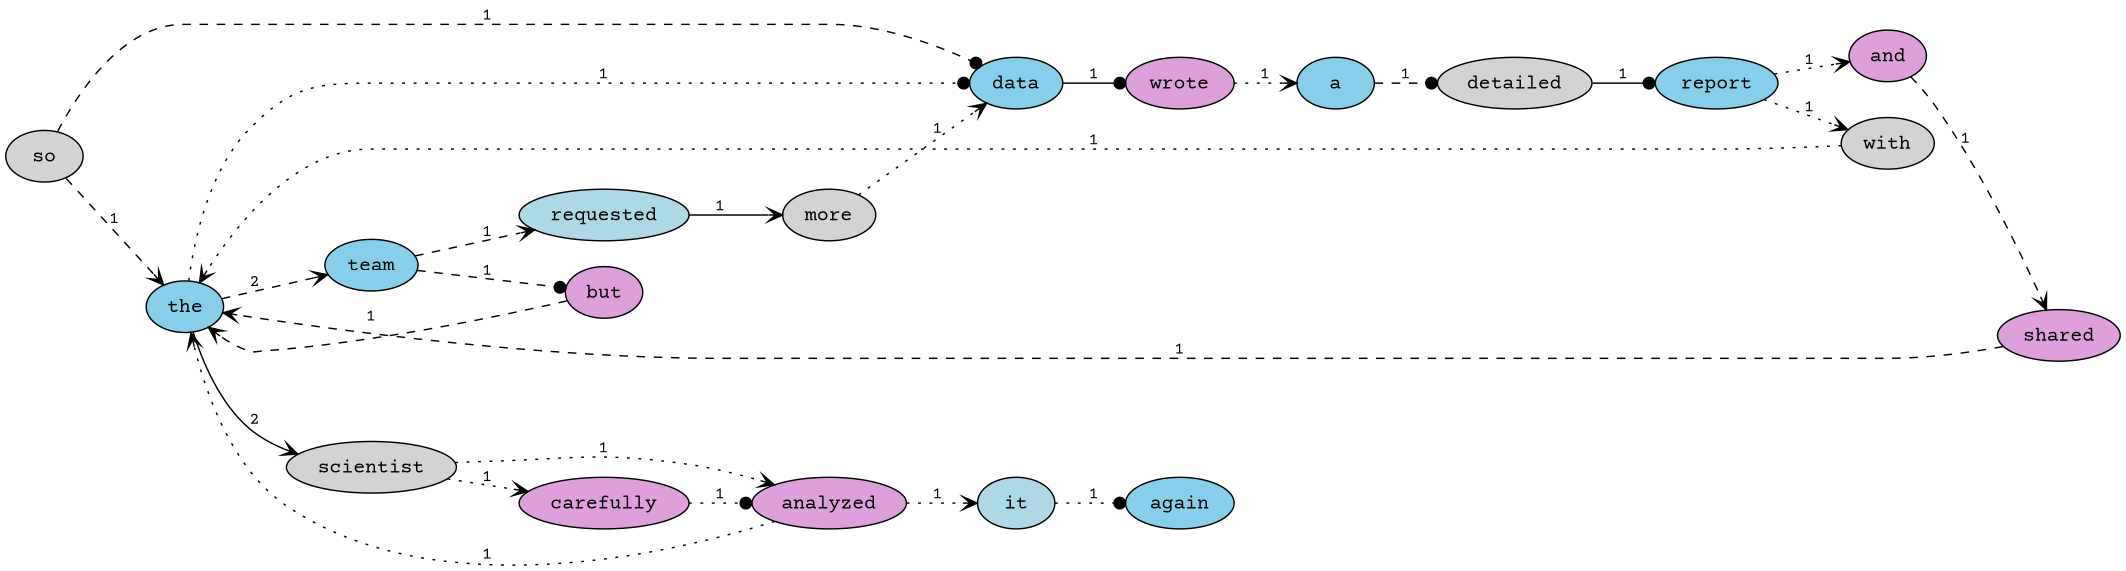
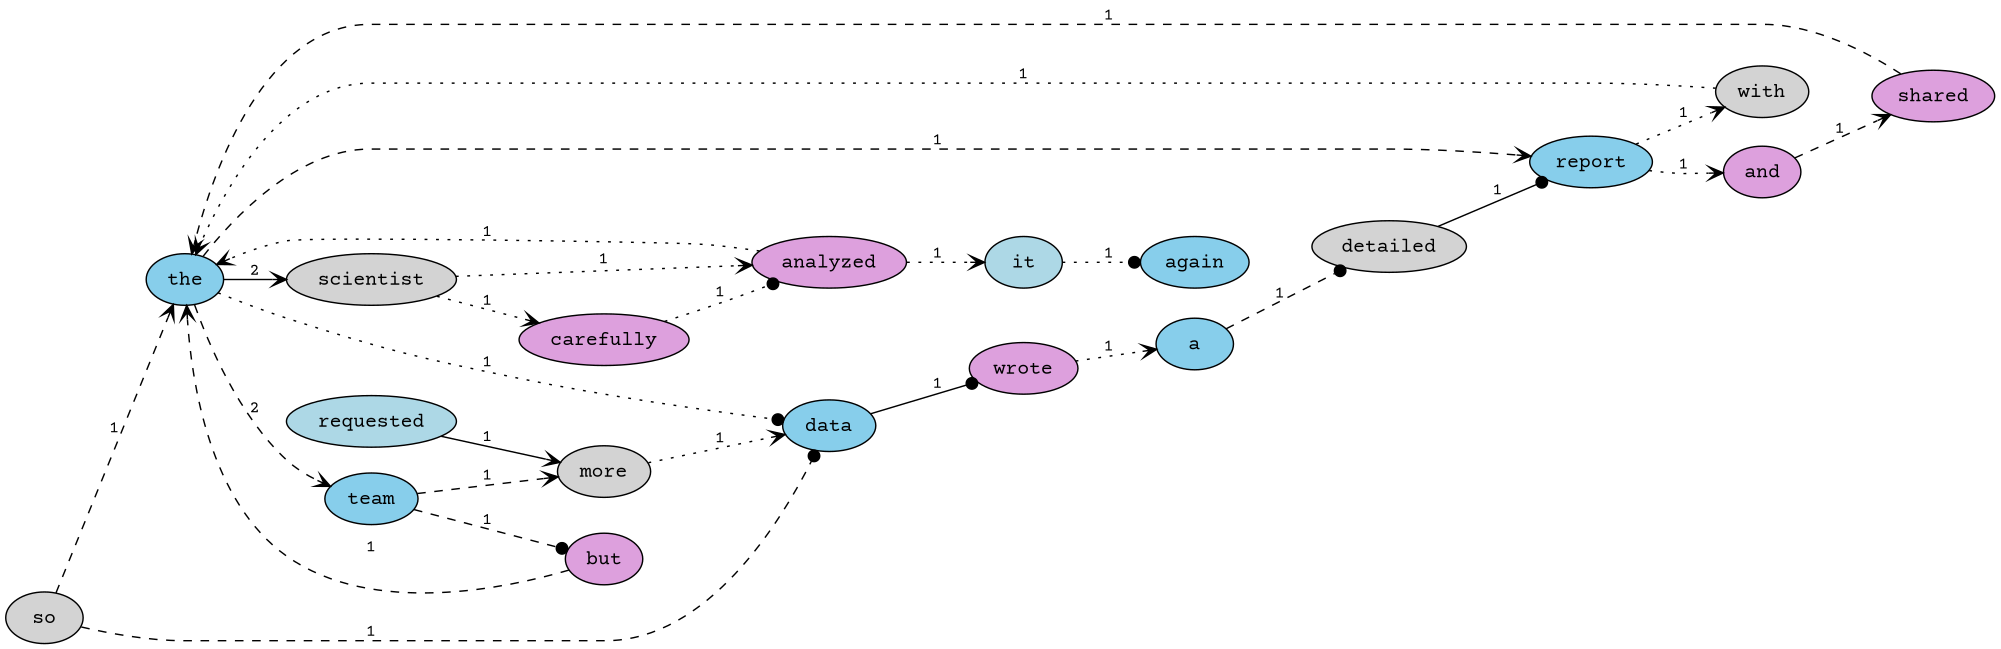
edge "the" -> "report": added, label "1"
edge "team" -> "requested": now "team" -> "more"
